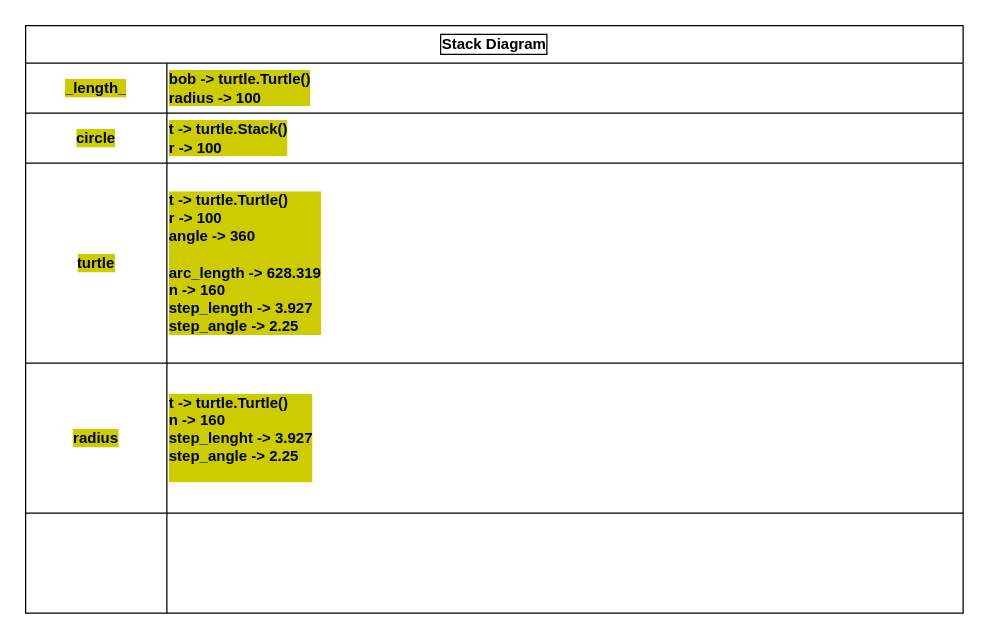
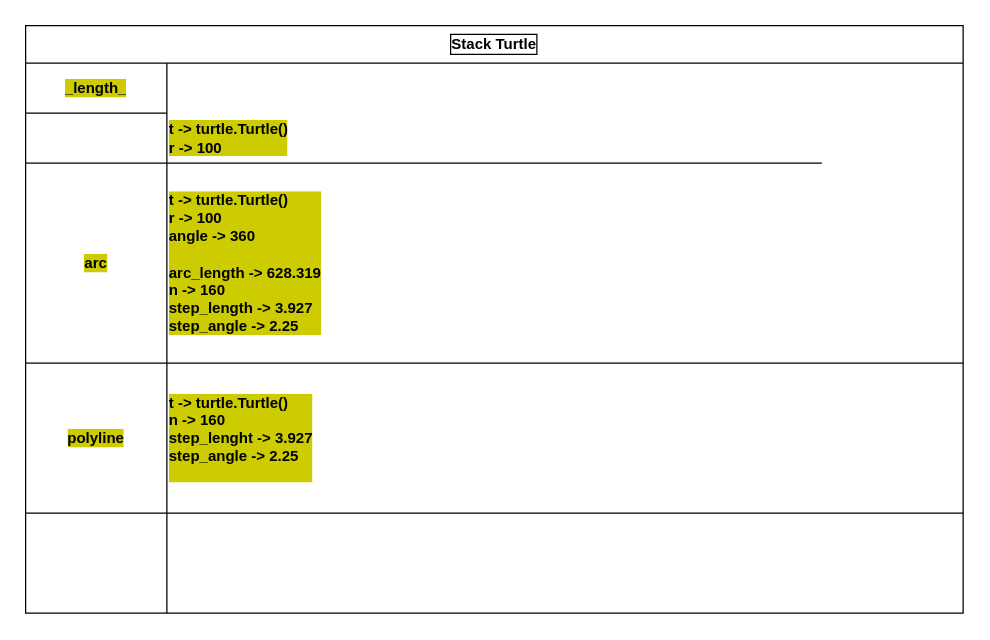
node "Stack Diagram": label "Stack Diagram" -> "Stack Turtle"
node "bob -> turtle.Turtle() radius -> 100": removed
node "circle": removed
node "t -> turtle.Stack() r -> 100": label "t -> turtle.Stack() r -> 100" -> "t -> turtle.Turtle() r -> 100"
node "turtle": label "turtle" -> "arc"
node "radius": label "radius" -> "polyline"
